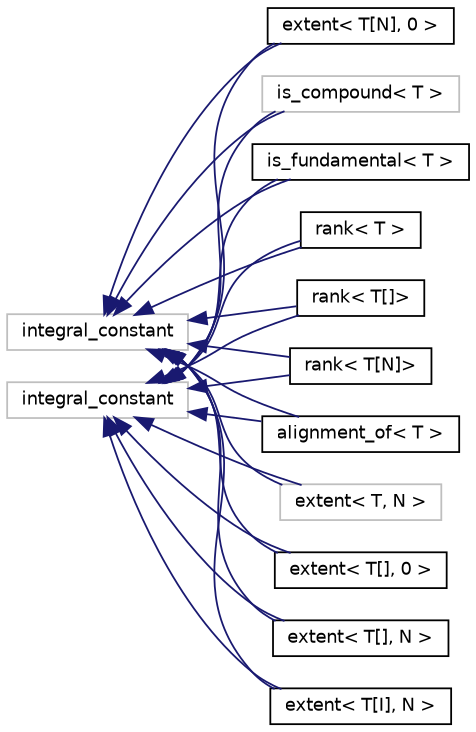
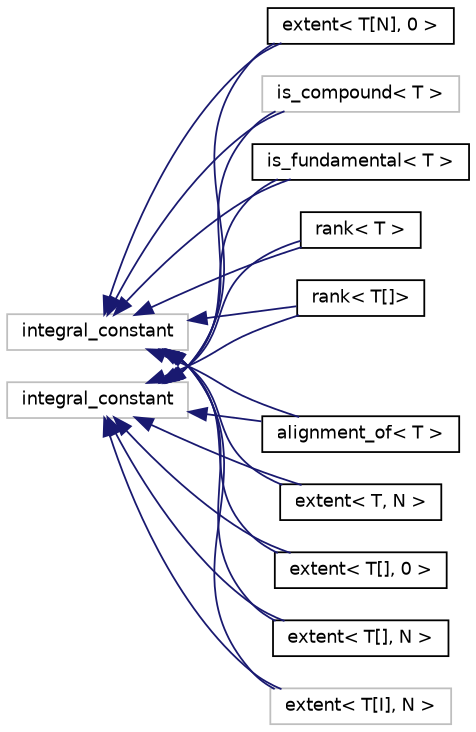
node "rank< T[N]>": removed
node "extent< T, N >": color grey75 -> black
node "extent< T[I], N >": color black -> grey75
